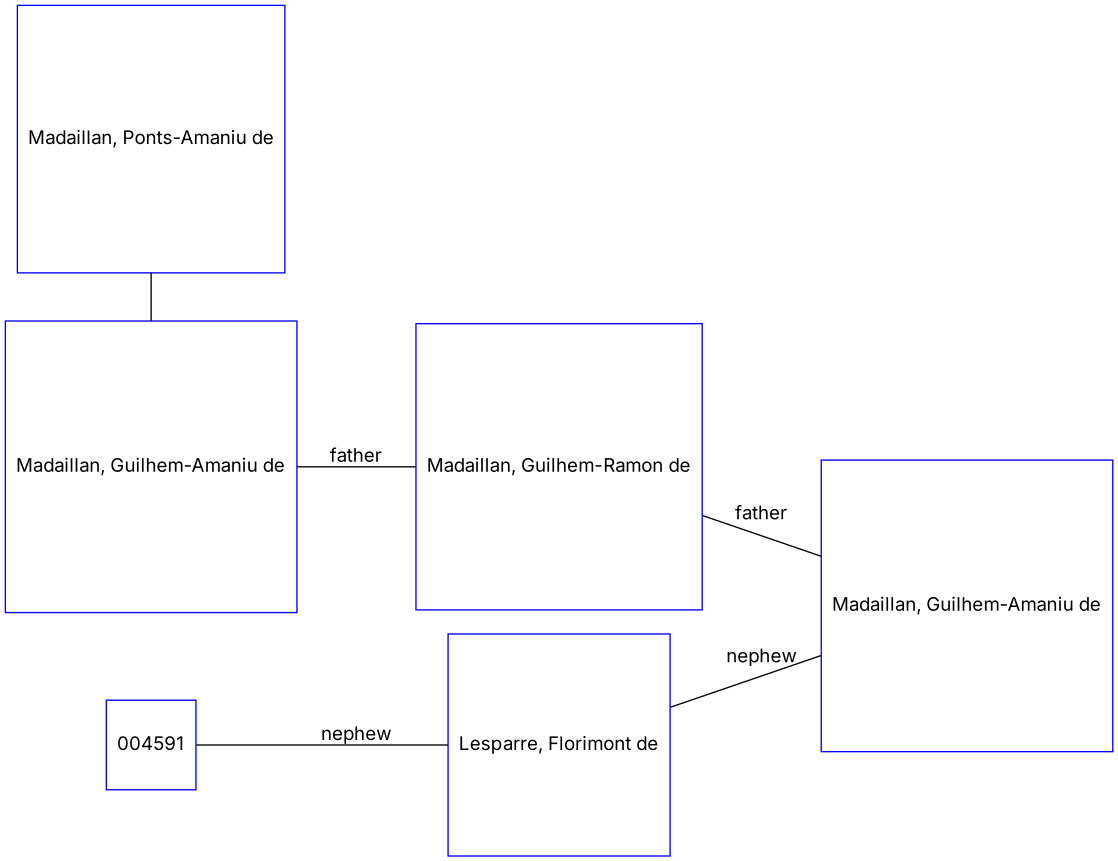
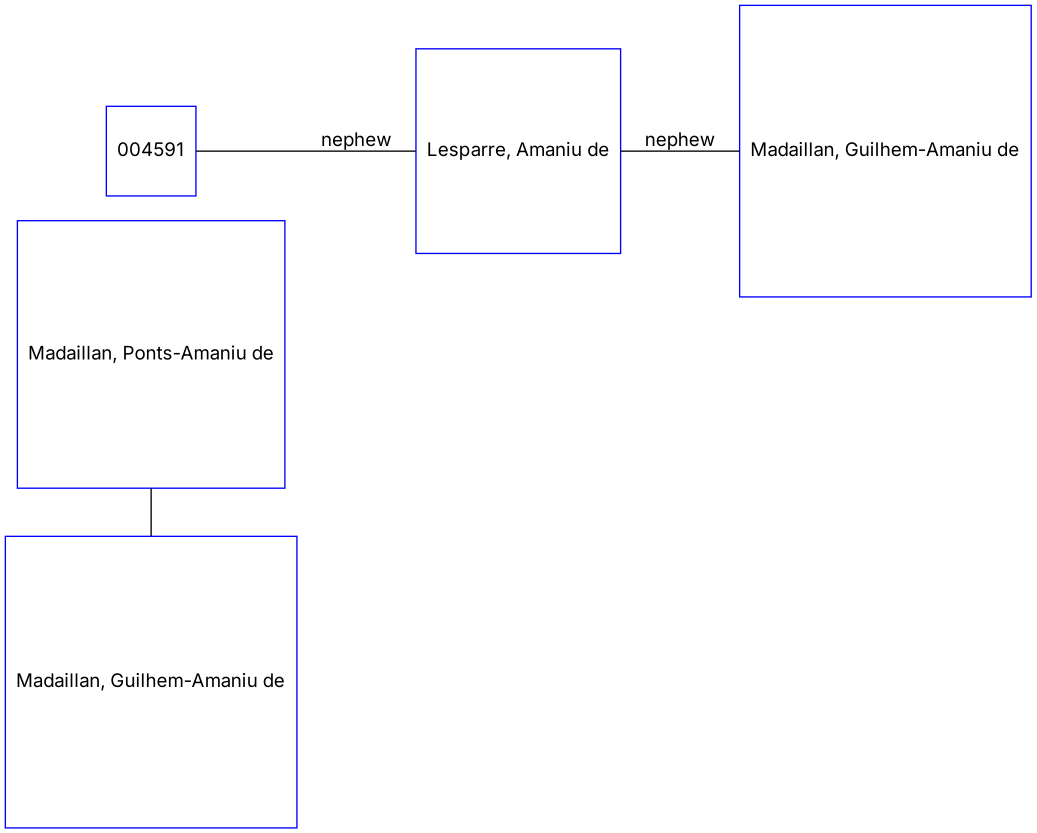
node "Madaillan, Guilhem-Ramon de": removed
node "Lesparre, Florimont de": label "Lesparre, Florimont de" -> "Lesparre, Amaniu de"
